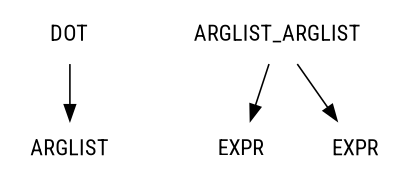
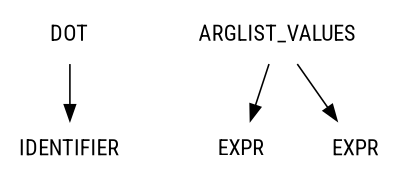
node "ARGLIST_ARGLIST": label "ARGLIST_ARGLIST" -> "ARGLIST_VALUES"
node "ARGLIST": label "ARGLIST" -> "IDENTIFIER"
